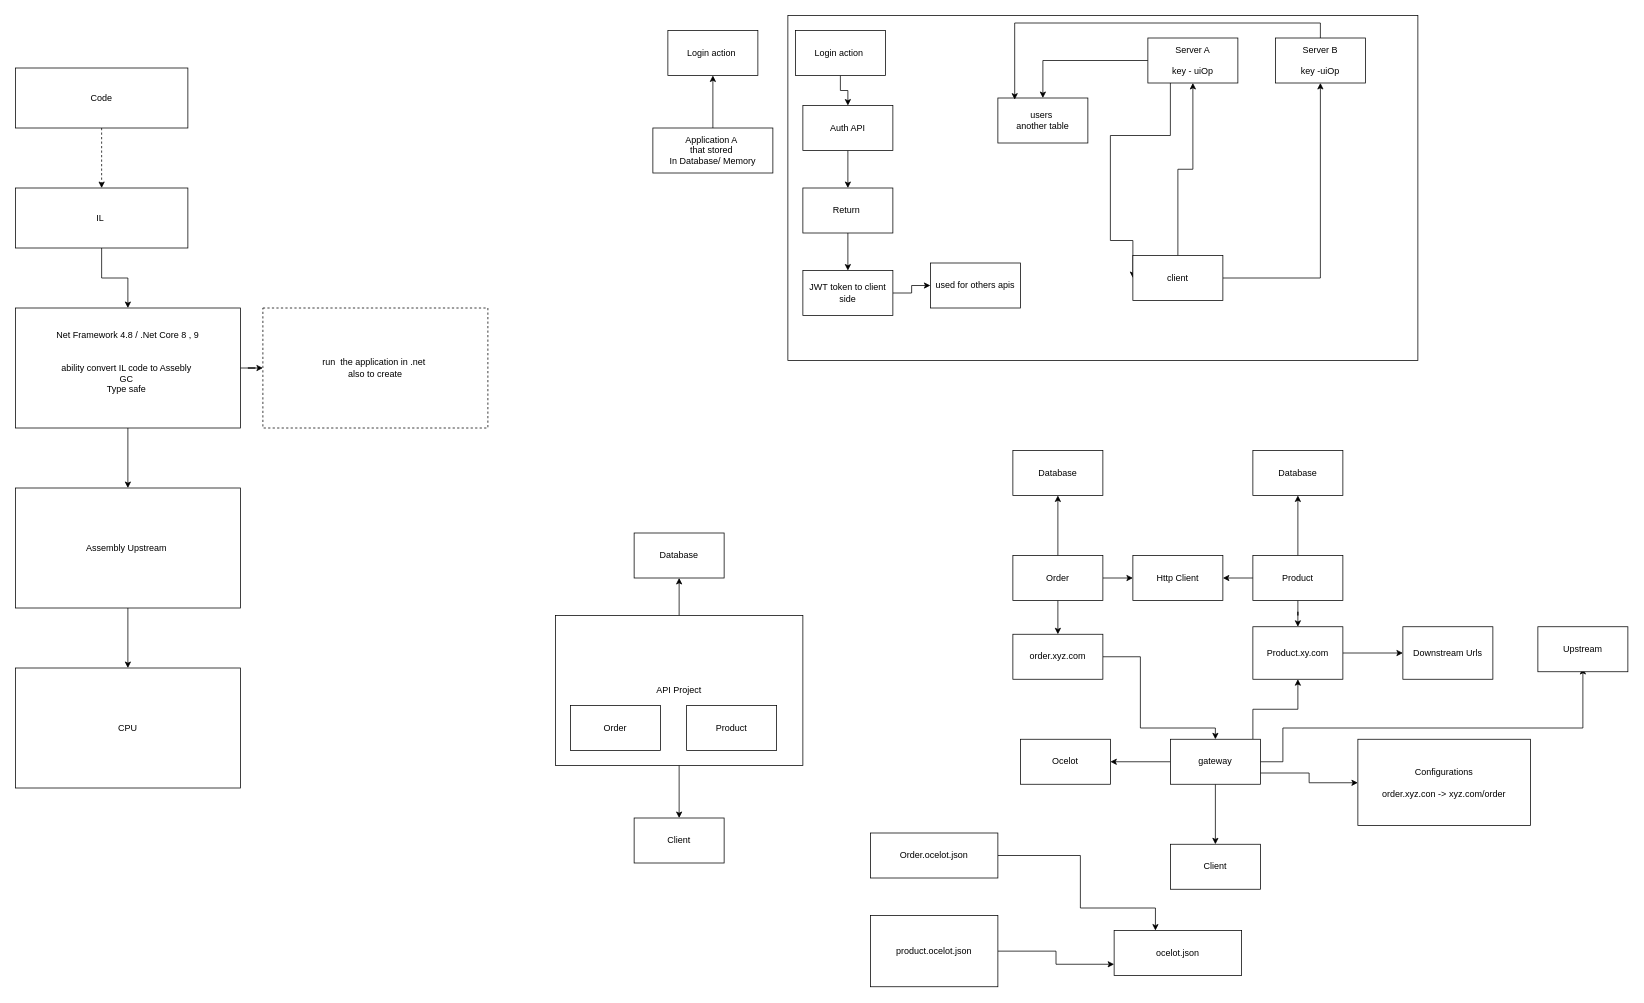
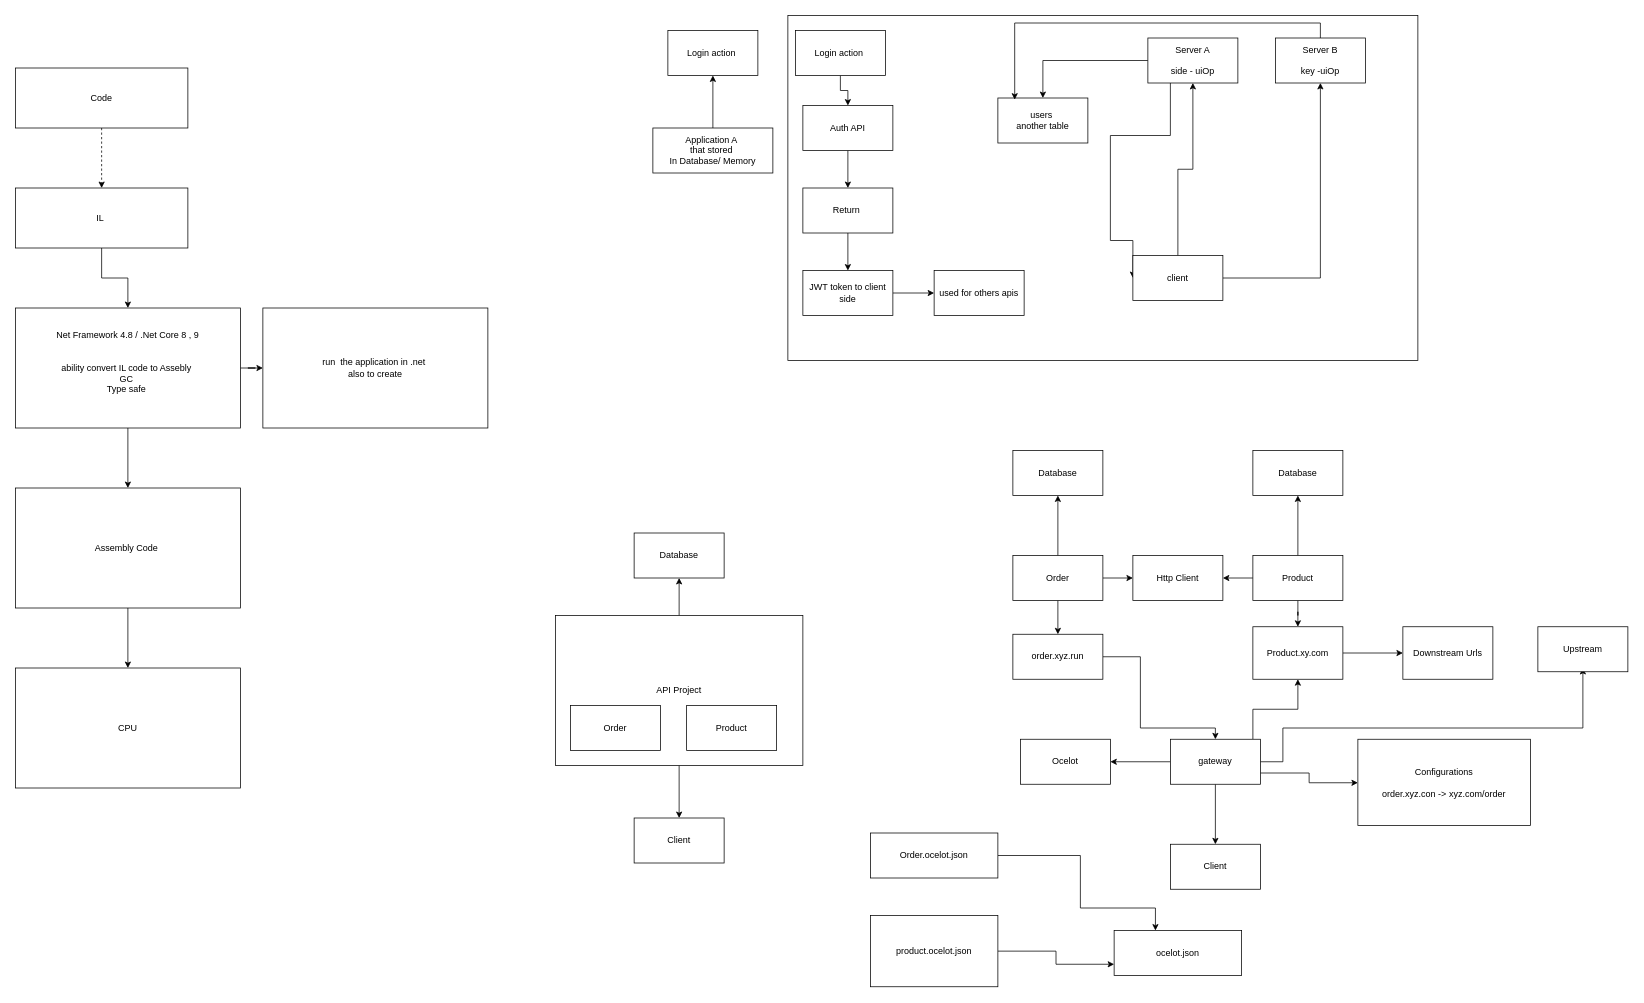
node "Server A key - uiOp": label "Server A key - uiOp" -> "Server A side - uiOp"
node "used for others apis": moved (975, 285) -> (979, 293)
node "run the application in .net also to create": style dashed -> solid
node "Assembly Upstream": label "Assembly Upstream" -> "Assembly Code"
node "order.xyz.com": label "order.xyz.com" -> "order.xyz.run"
